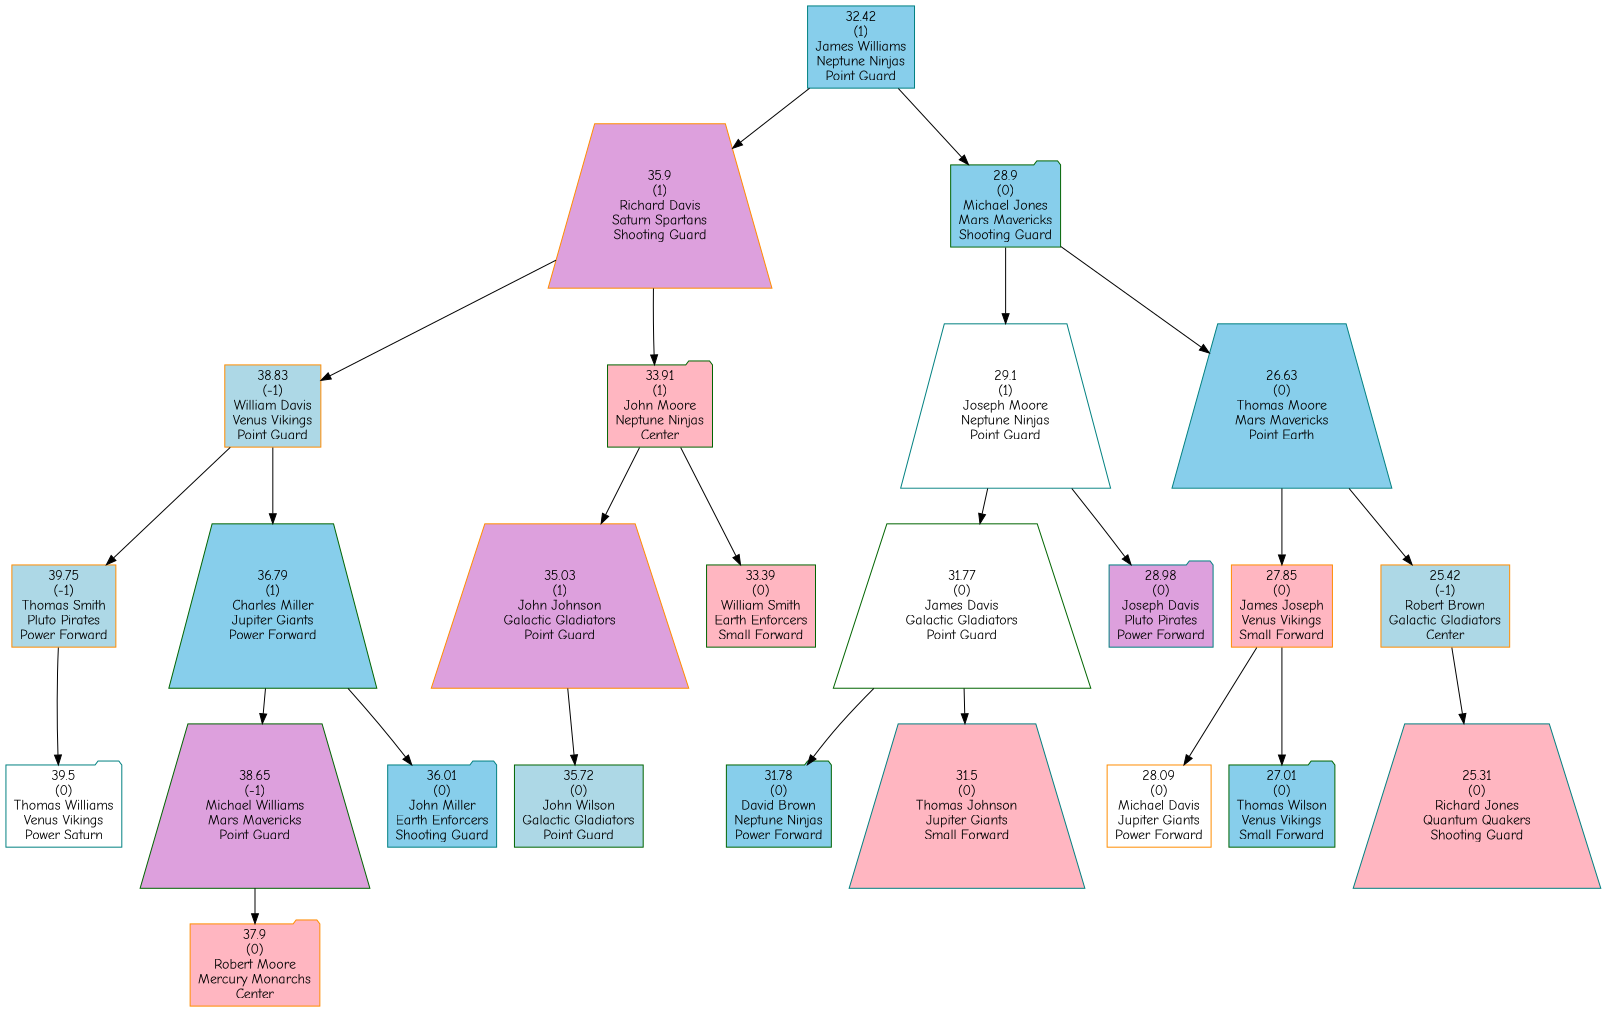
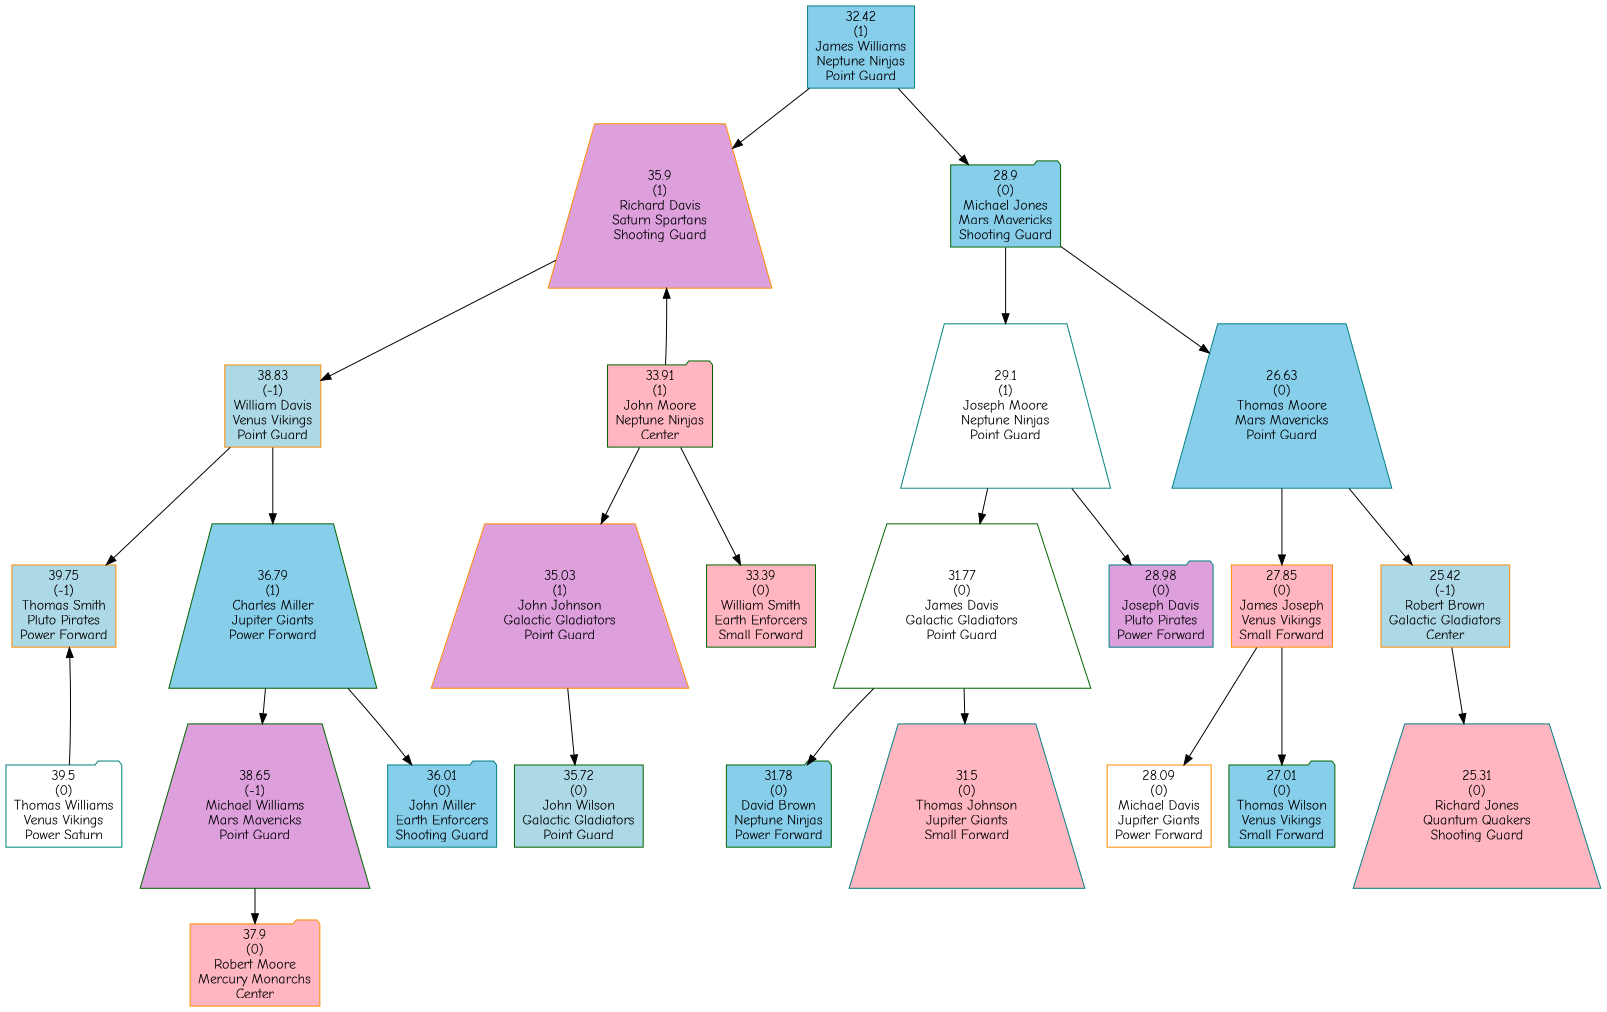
edge "35.9 (1) Richard Davis Saturn Spartans Shooting Guard" -> "33.91 (1) John Moore Neptune Ninjas Center": reversed
node "26.63 (0) Thomas Moore Mars Mavericks Point Earth": label "26.63 (0) Thomas Moore Mars Mavericks Point Earth" -> "26.63 (0) Thomas Moore Mars Mavericks Point Guard"
edge "39.75 (-1) Thomas Smith Pluto Pirates Power Forward" -> "39.5 (0) Thomas Williams Venus Vikings Power Saturn": reversed
